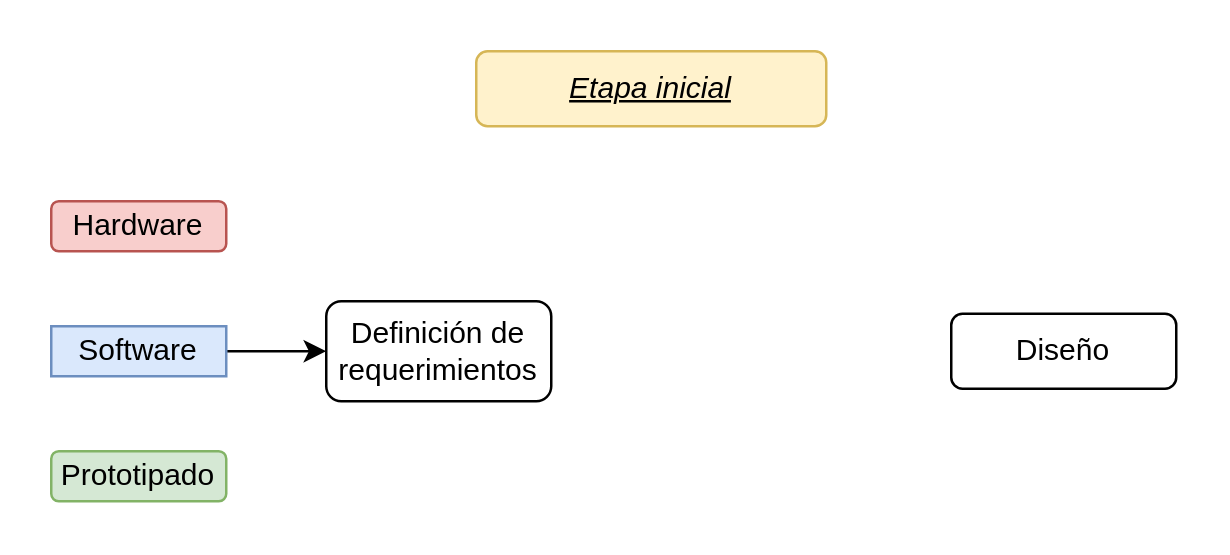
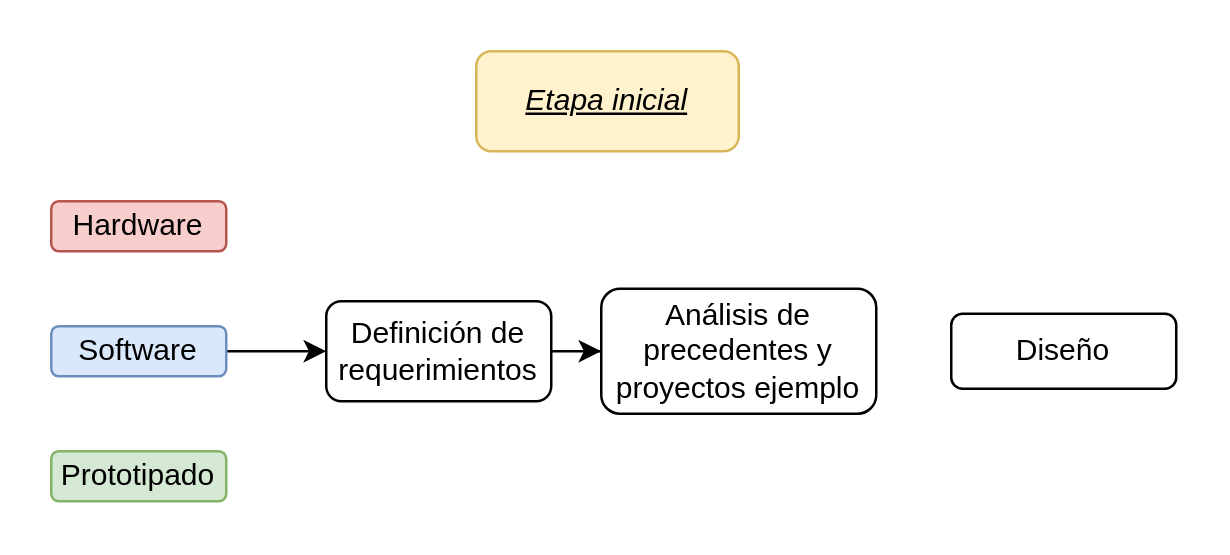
node "Etapa inicial": size 350x75 -> 263x100
node "Software": shape rectangle -> rounded rectangle
edge "Definición de requerimientos" -> "Análisis de precedentes y proyectos ejemplo": added
node "Análisis de precedentes y proyectos ejemplo": added
